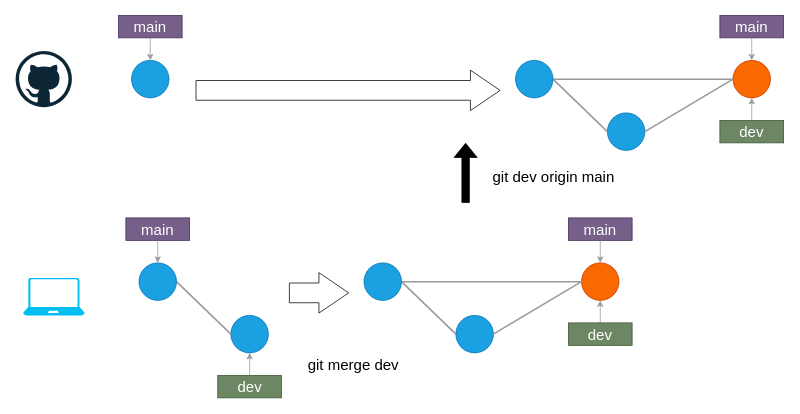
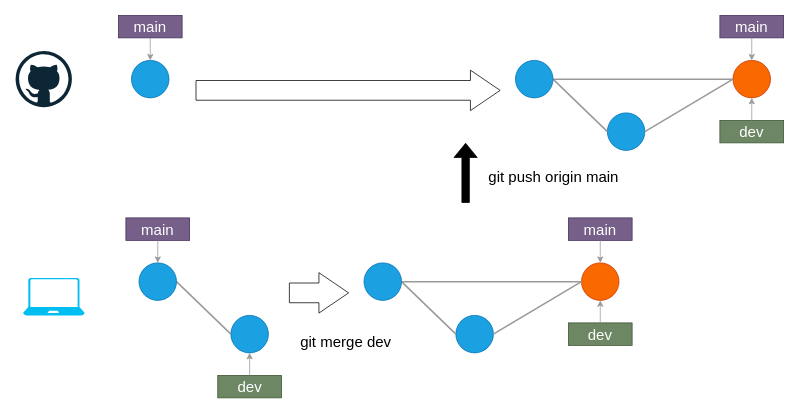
node "git dev origin main": label "git dev origin main" -> "git push origin main"
node "git merge dev": moved (353, 364) -> (345, 342)
